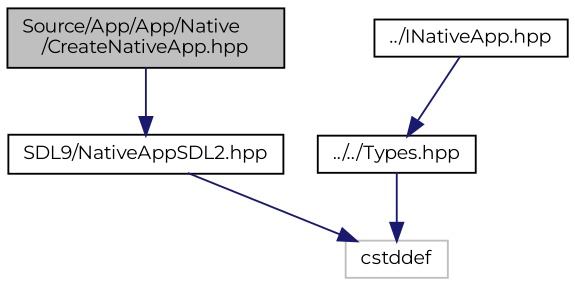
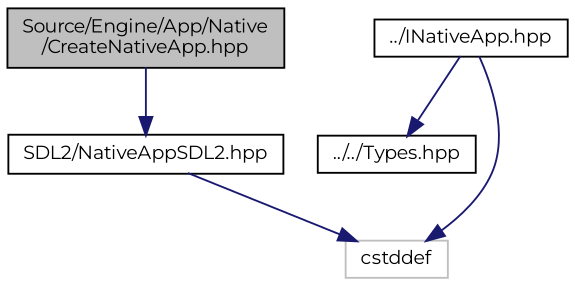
node "Source/App/App/Native /CreateNativeApp.hpp": label "Source/App/App/Native /CreateNativeApp.hpp" -> "Source/Engine/App/Native /CreateNativeApp.hpp"
node "SDL9/NativeAppSDL2.hpp": label "SDL9/NativeAppSDL2.hpp" -> "SDL2/NativeAppSDL2.hpp"
edge "../../Types.hpp" -> "cstddef": now "../INativeApp.hpp" -> "cstddef"
